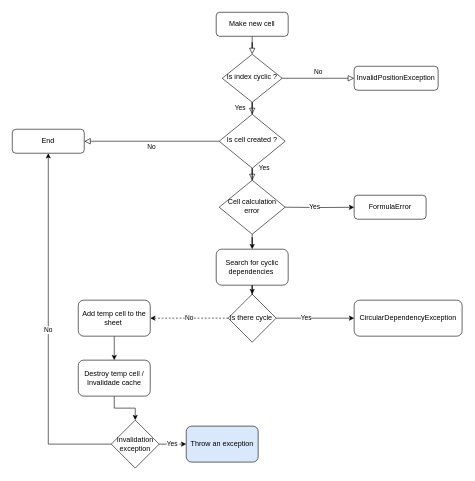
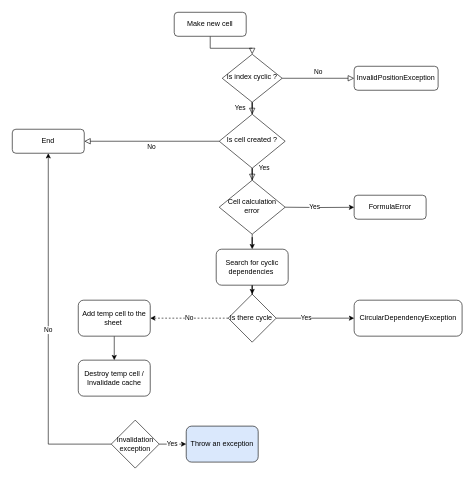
node "Make new cell": moved (252, 24) -> (210, 24)
edge "Destroy temp cell / Invalidade cache" -> "Invalidation exception": removed
